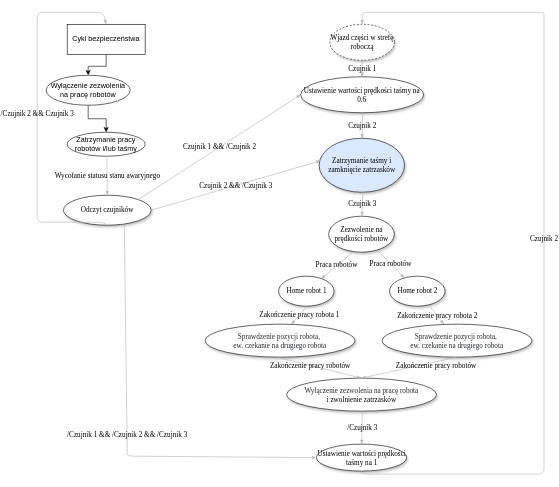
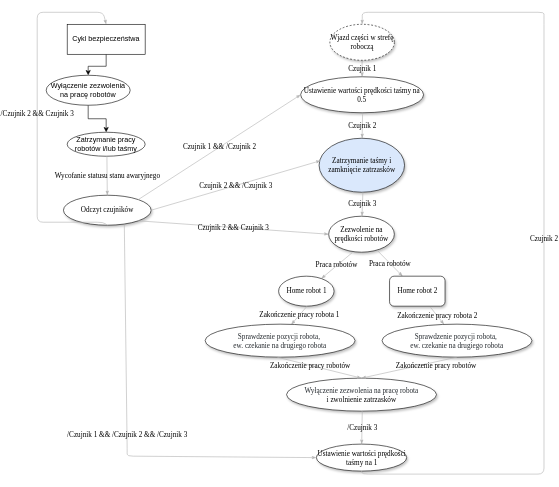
node "Ustawienie wartości prędkości taśmy na 0.6": label "Ustawienie wartości prędkości taśmy na 0.6" -> "Ustawienie wartości prędkości taśmy na 0.5"
edge "Odczyt czujników" -> "Zezwolenie na prędkości robotów": added, label "Czujnik 2 && Czujnik 3"
node "Home robot 2": shape ellipse -> rounded rectangle
